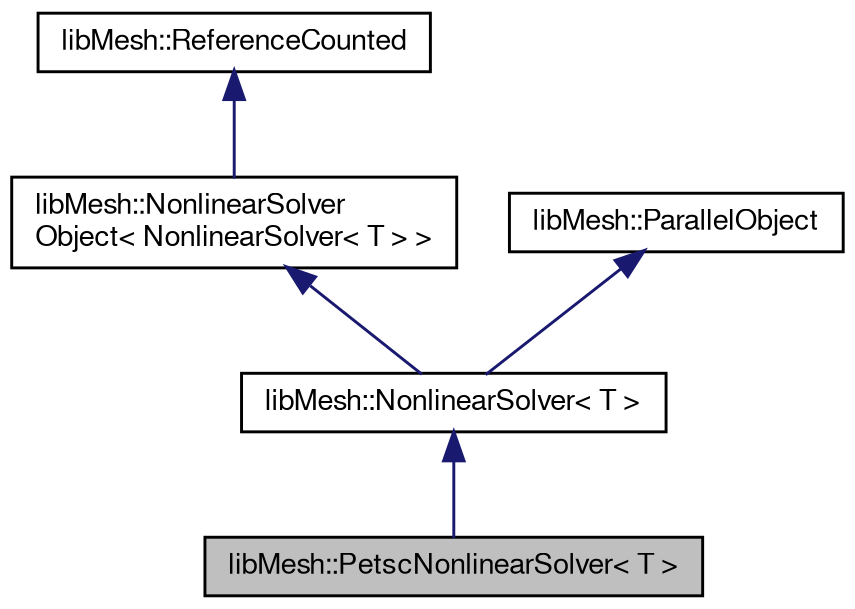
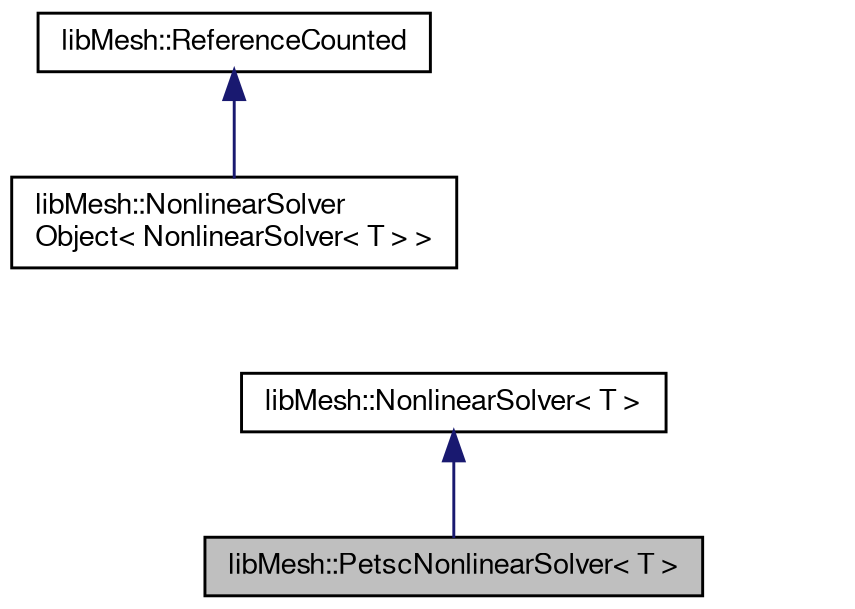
node "libMesh::ParallelObject": removed
edge "libMesh::NonlinearSolver< T >" -> "libMesh::NonlinearSolver Object< NonlinearSolver< T > >": removed
